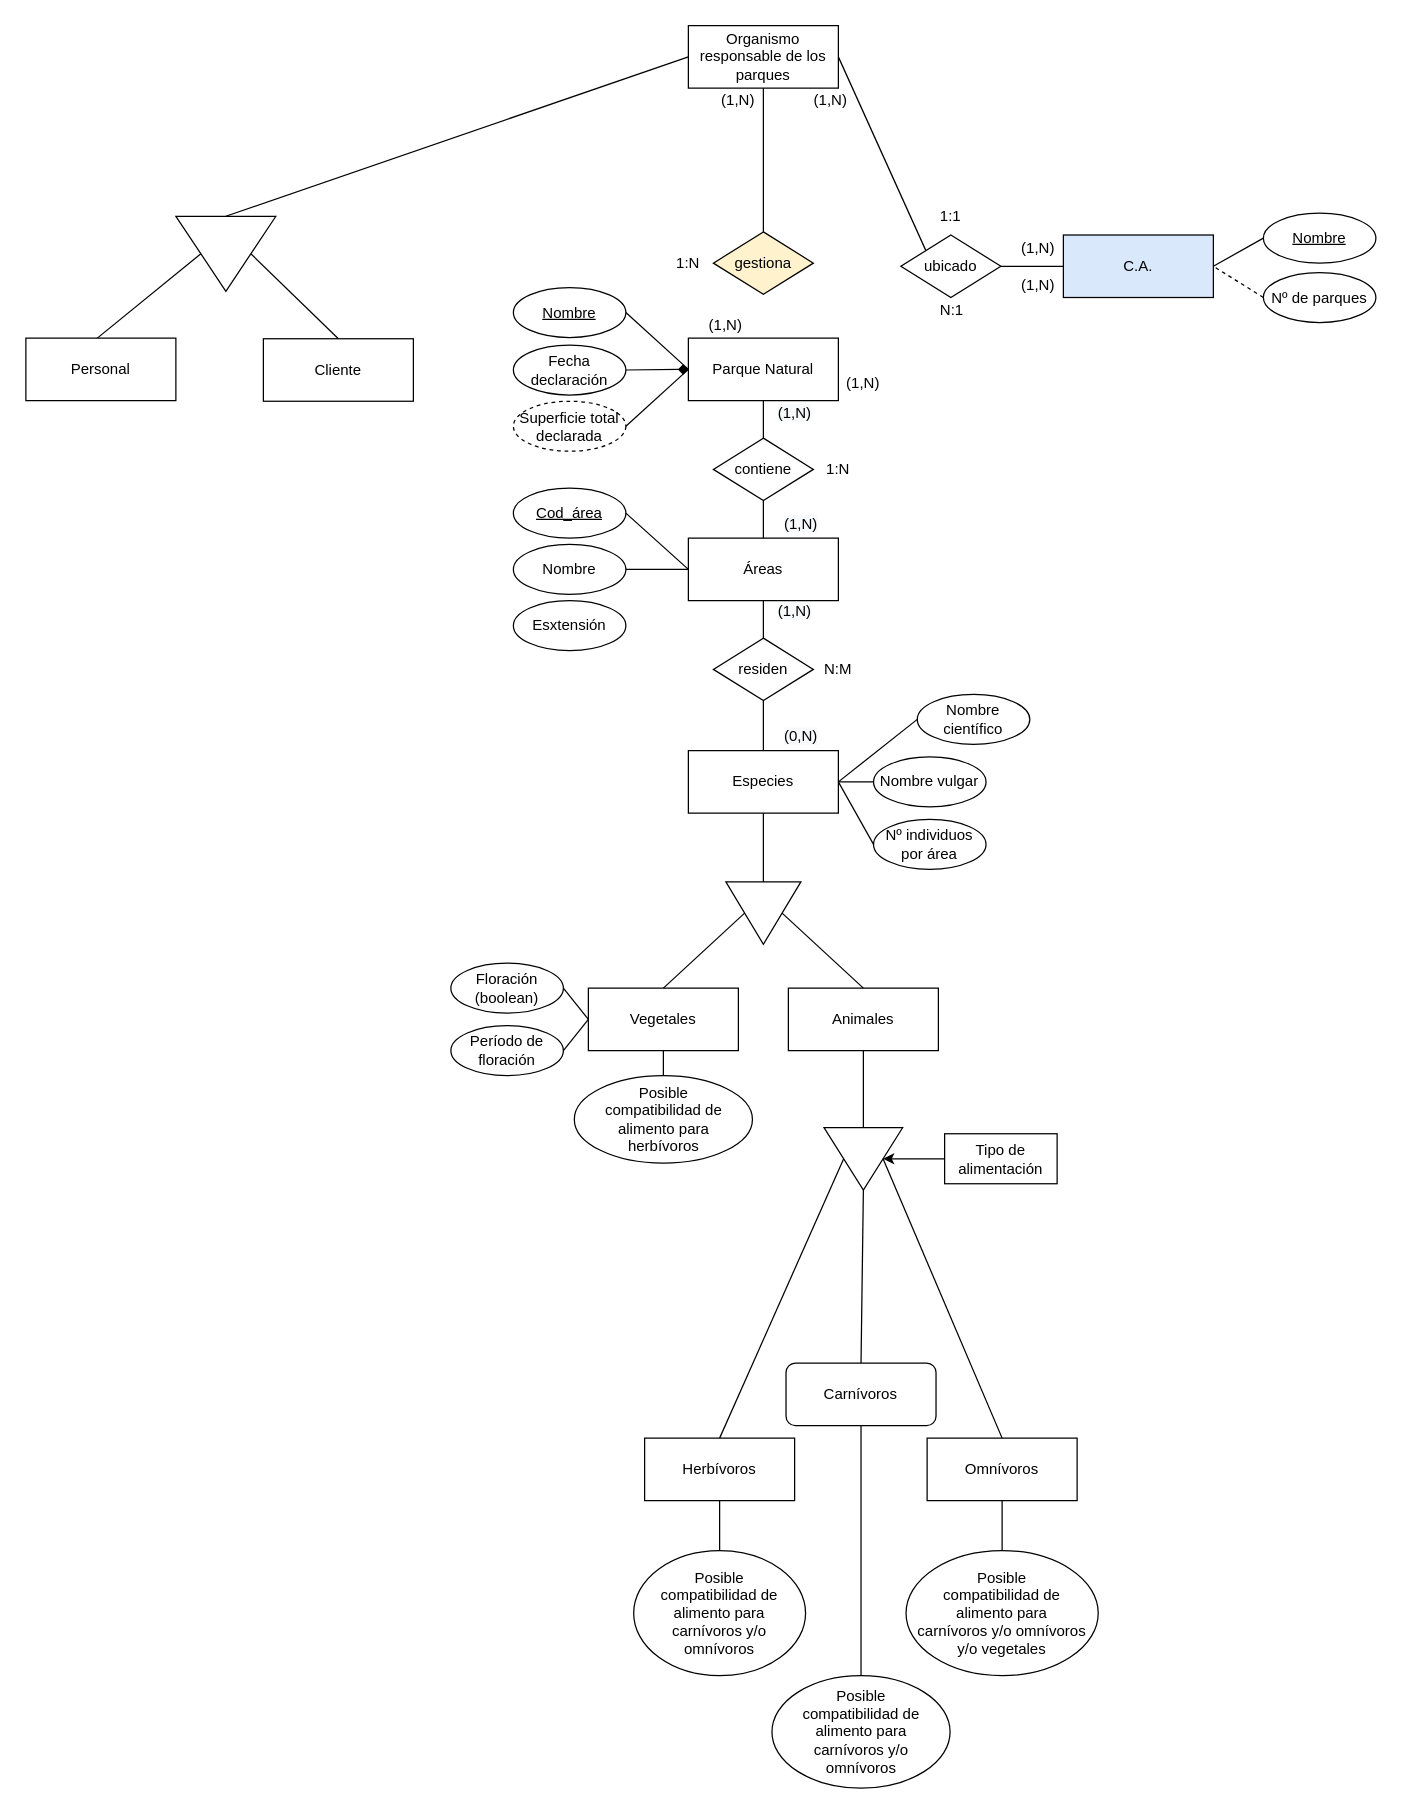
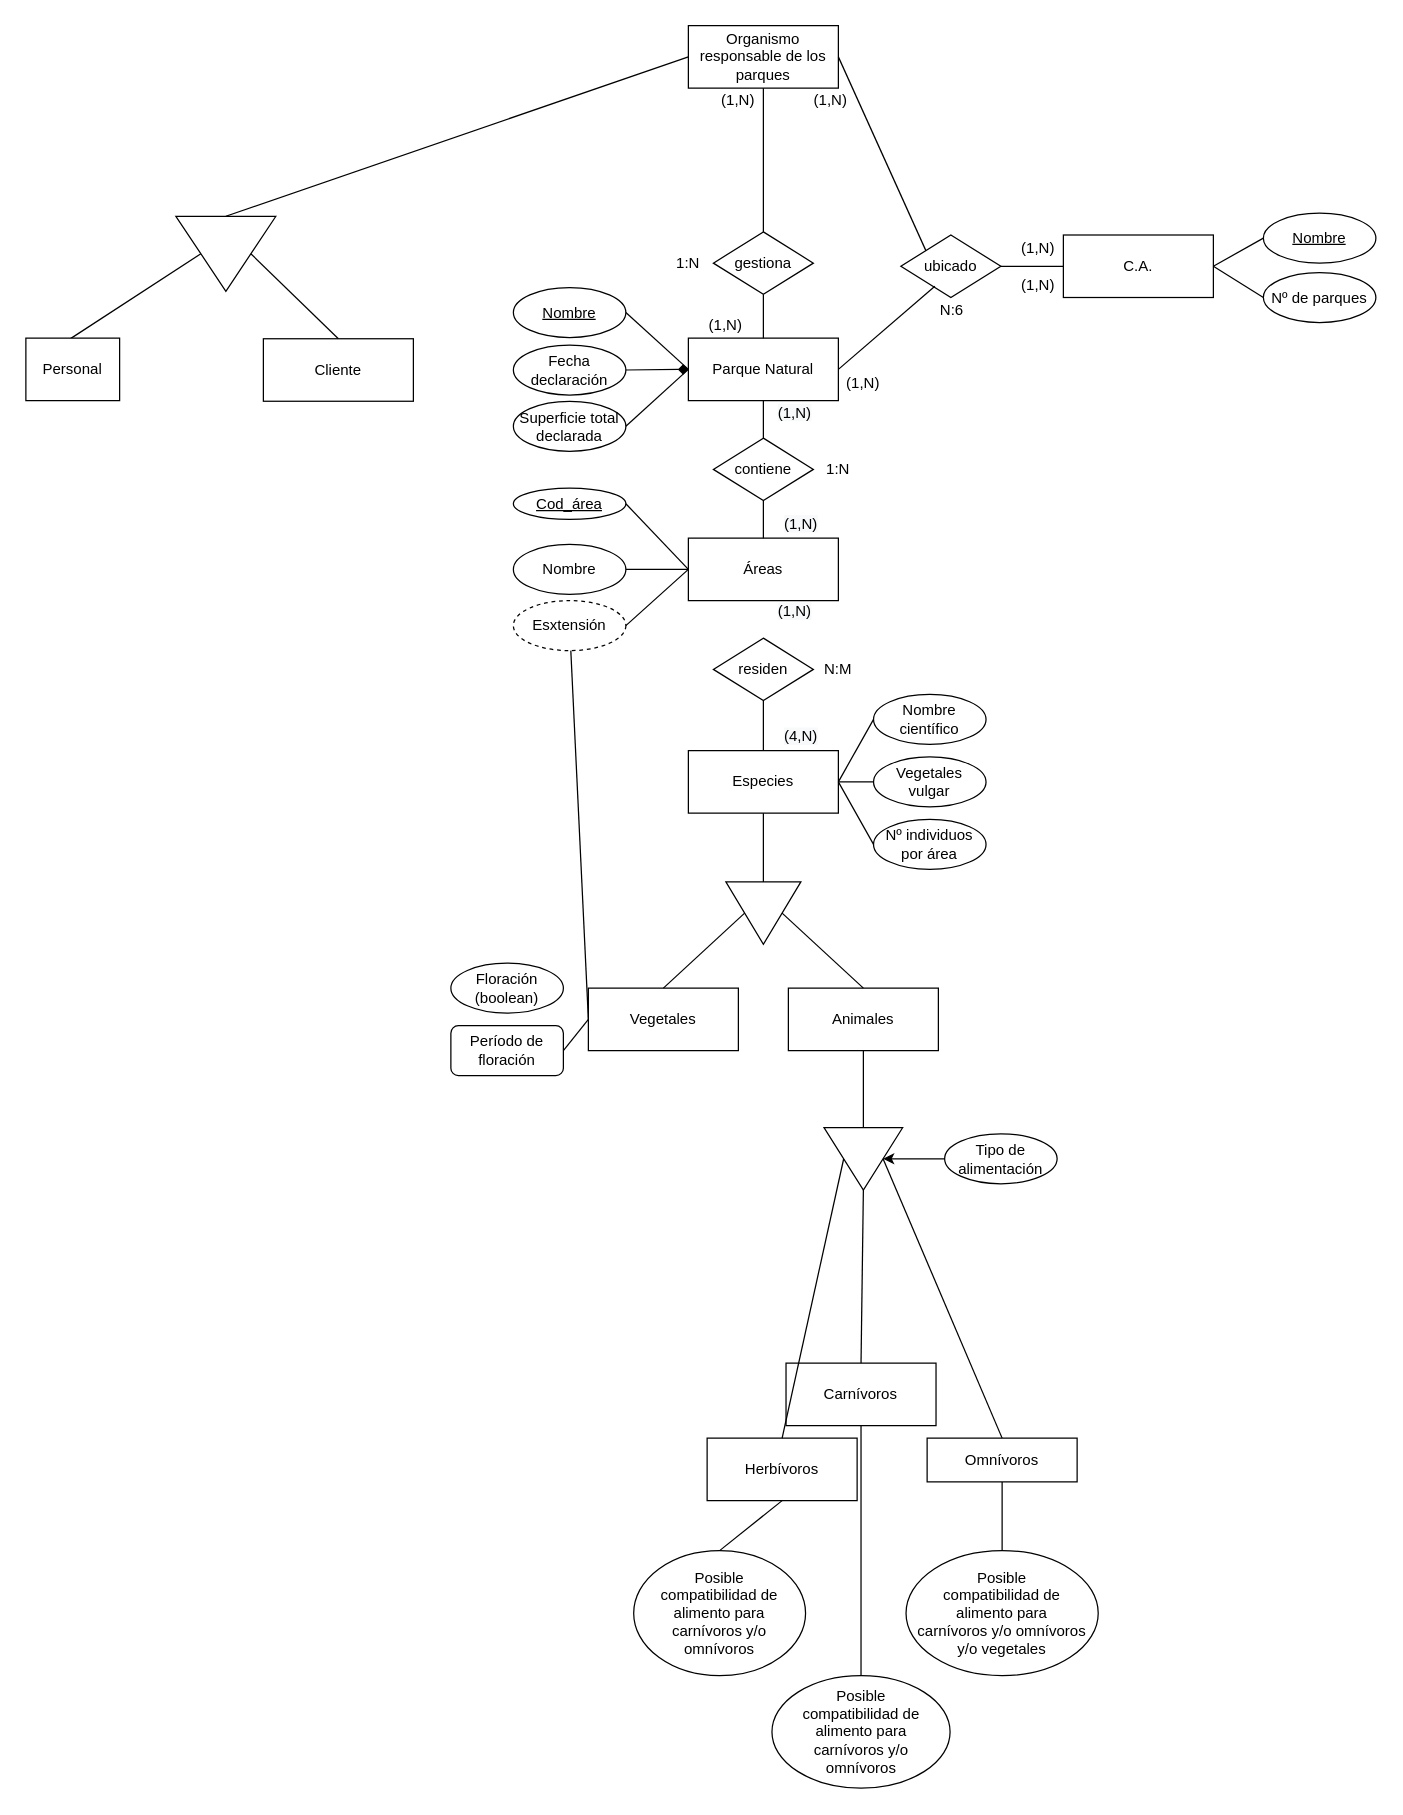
node "1:1": removed
node "gestiona": fillcolor #fff2cc -> #ffffff
node "C.A.": fillcolor #dae8fc -> #ffffff
edge "C.A." -- "Nº de parques": style dashed -> solid
node "N:1": label "N:1" -> "N:6"
edge "gestiona" -- "Parque Natural": added
edge "ubicado" -- "Parque Natural": added
node "Personal": size 150x63 -> 94x63
node "Superficie total declarada": style dashed -> solid
node "Cod_área": size 113x50 -> 113x31
edge "Áreas" -- "Esxtensión": added
edge "Áreas" -- "residen": removed
node "Esxtensión": style solid -> dashed
node "Nombre científico": moved (973, 719) -> (930, 719)
node "(0,N)": label "(0,N)" -> "(4,N)"
node "Nombre vulgar": label "Nombre vulgar" -> "Vegetales vulgar"
edge "Floración (boolean)" -- "Vegetales": now "Esxtensión" -- "Vegetales"
node "Período de floración": shape ellipse -> rounded rectangle
edge "Vegetales" -- "Posible compatibilidad de alimento para herbívoros": removed
node "Posible compatibilidad de alimento para herbívoros": removed
node "Tipo de alimentación": shape rectangle -> ellipse
node "Carnívoros": shape rounded rectangle -> rectangle
node "Herbívoros": moved (719, 1469) -> (782, 1469)
node "Omnívoros": size 150x63 -> 150x44
